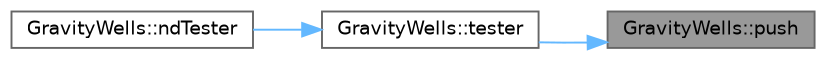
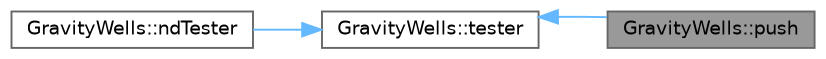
edge "GravityWells::tester" -> "GravityWells::push": reversed
